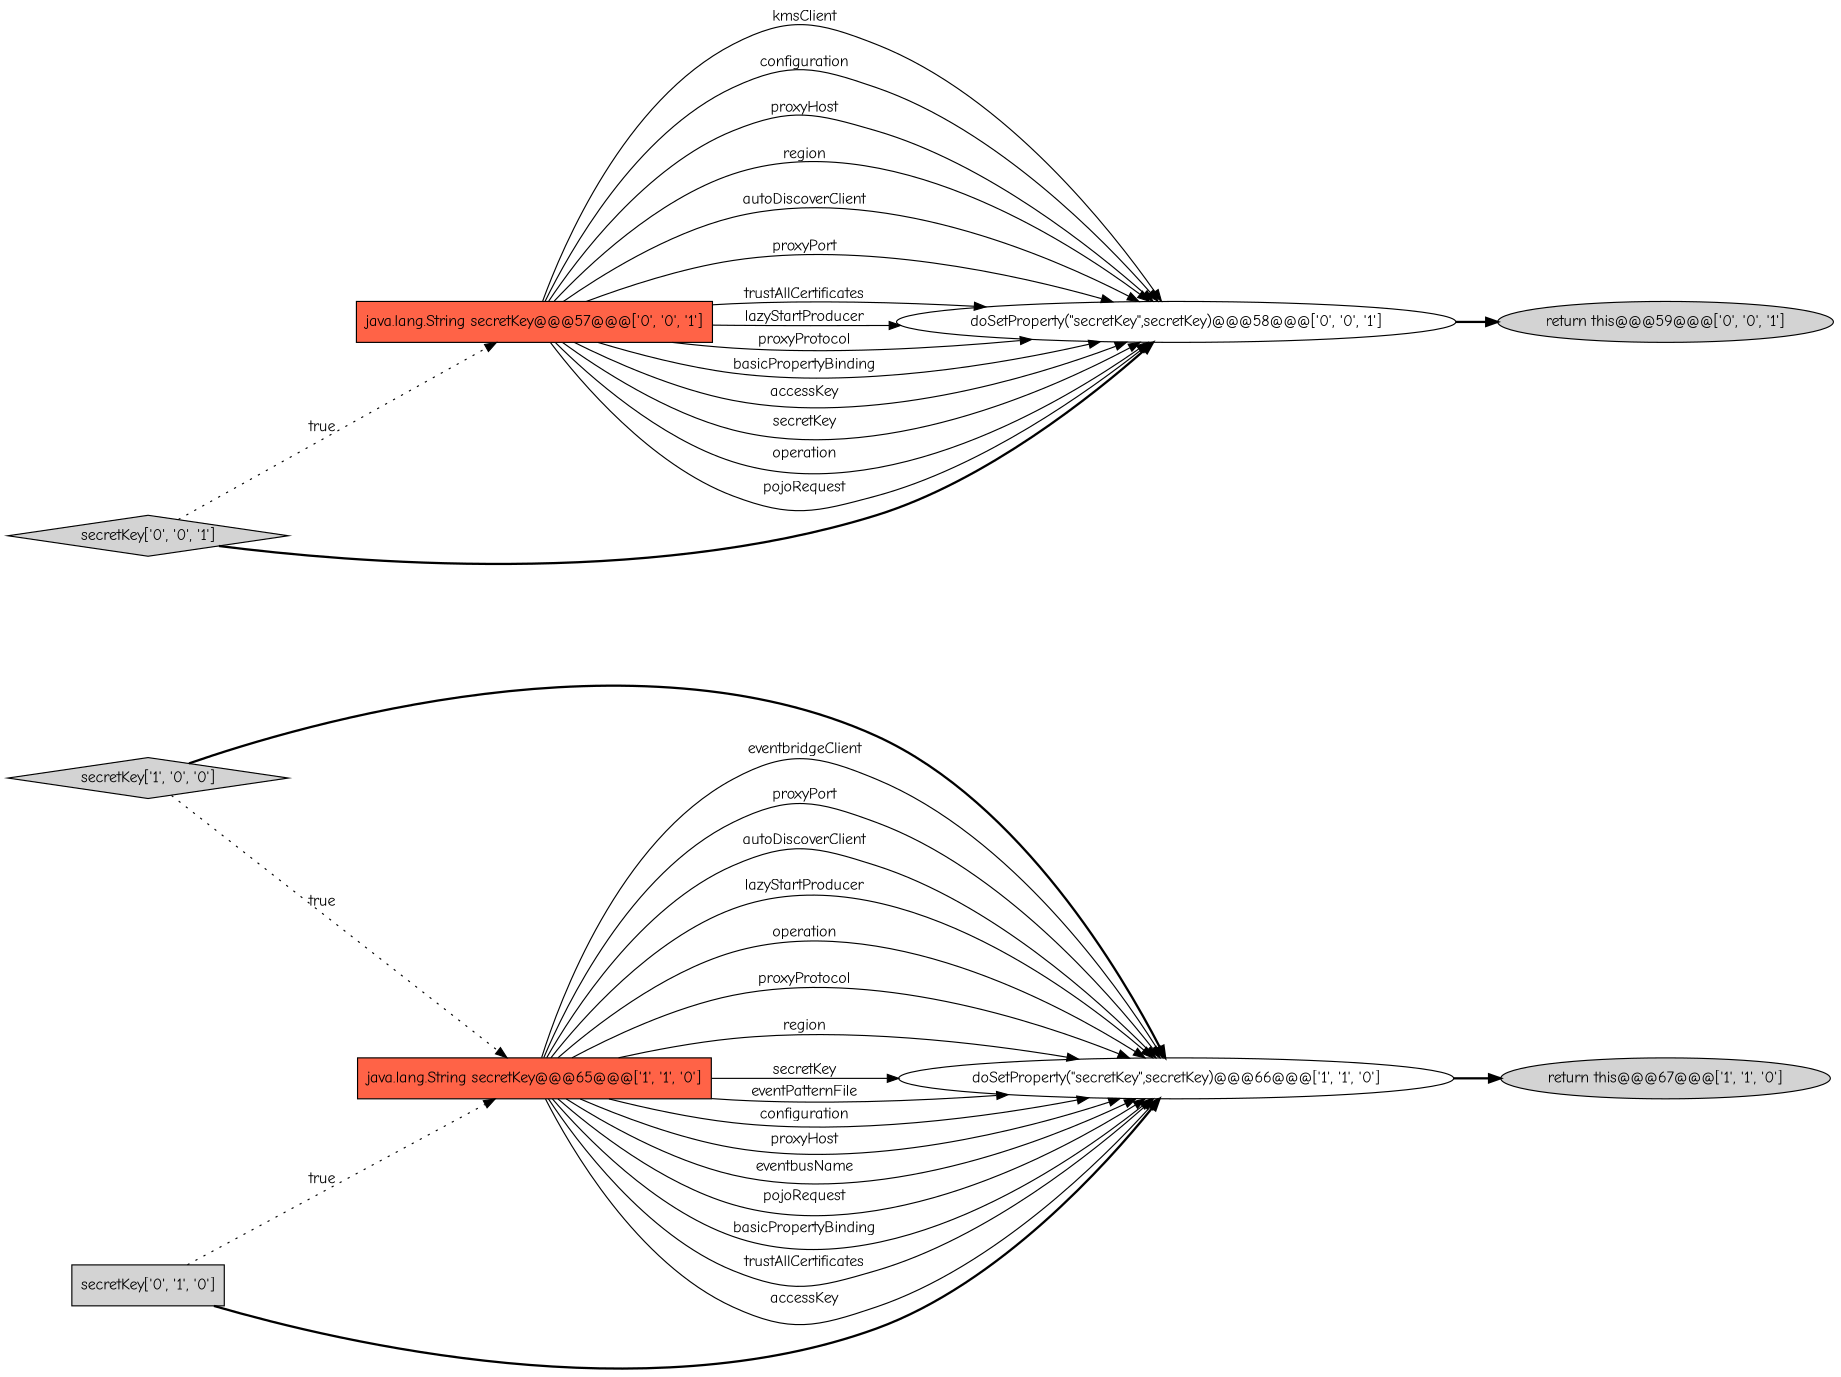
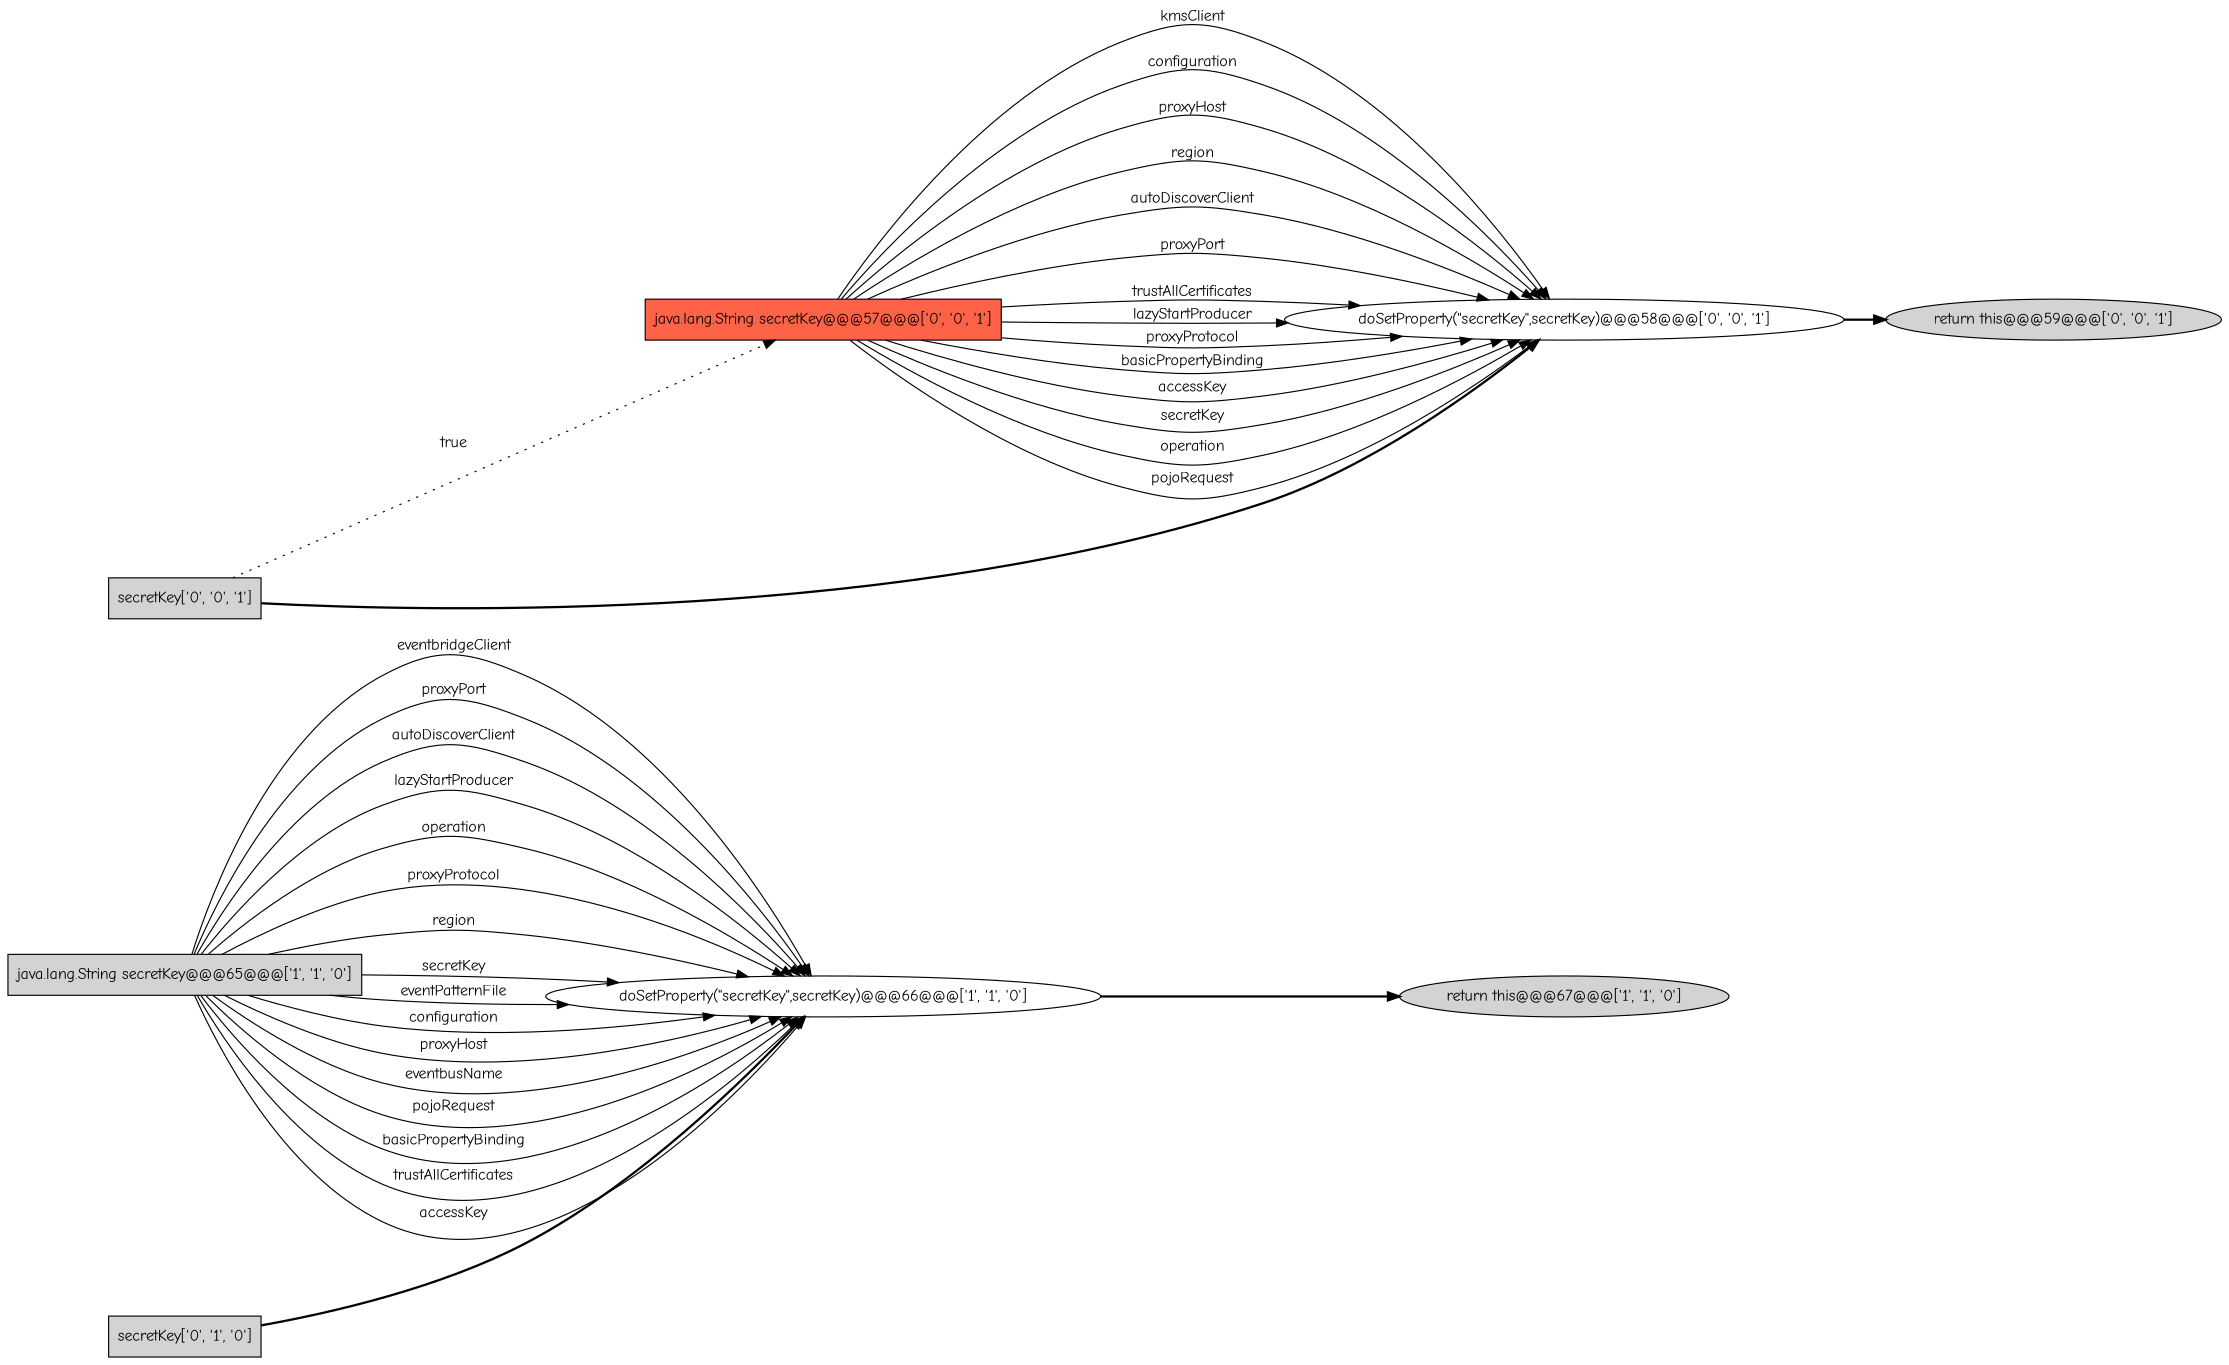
node "secretKey['0', '0', '1']": shape diamond -> box
node "secretKey['1', '0', '0']": removed
node "java.lang.String secretKey@@@65@@@['1', '1', '0']": fillcolor tomato -> lightgray
edge "secretKey['0', '1', '0']" -> "java.lang.String secretKey@@@65@@@['1', '1', '0']": removed, label "true"
